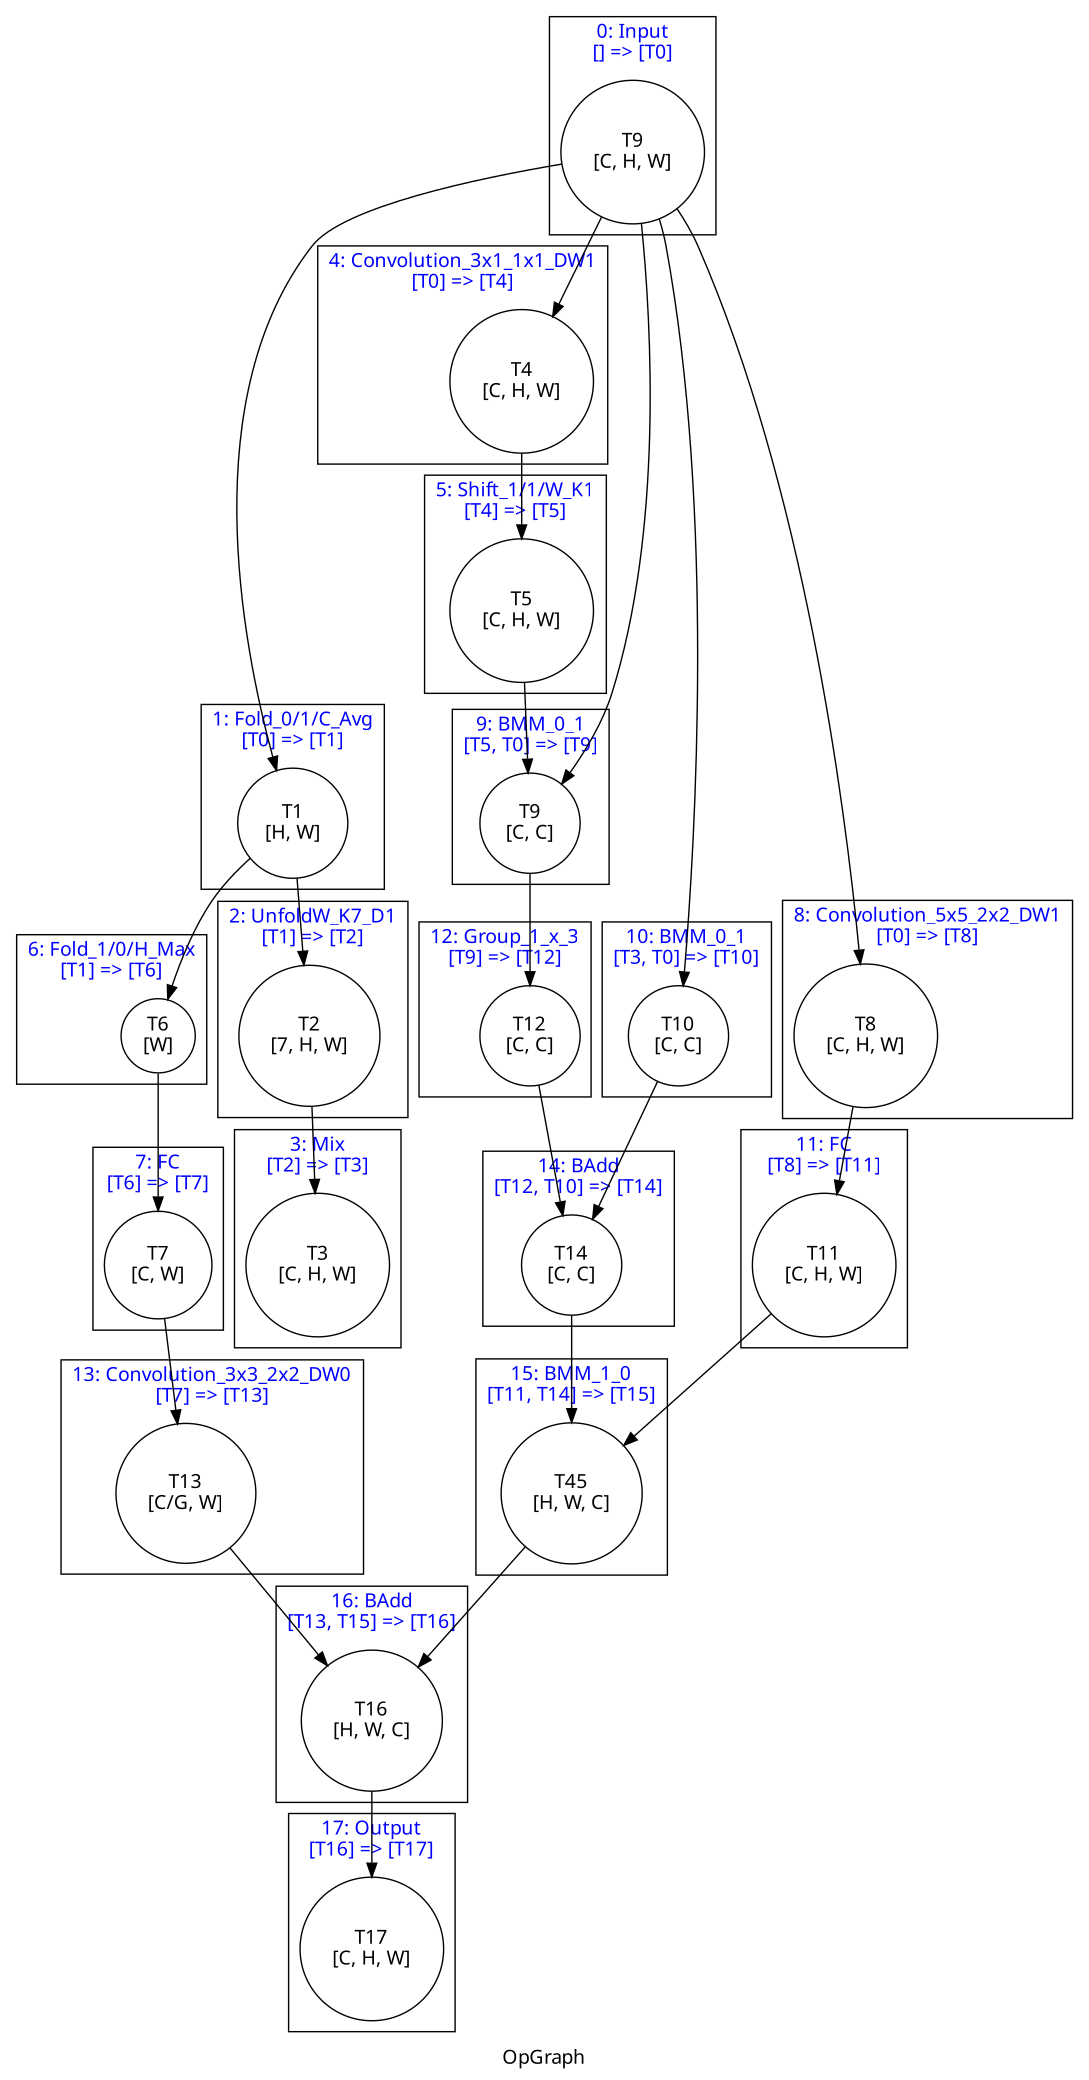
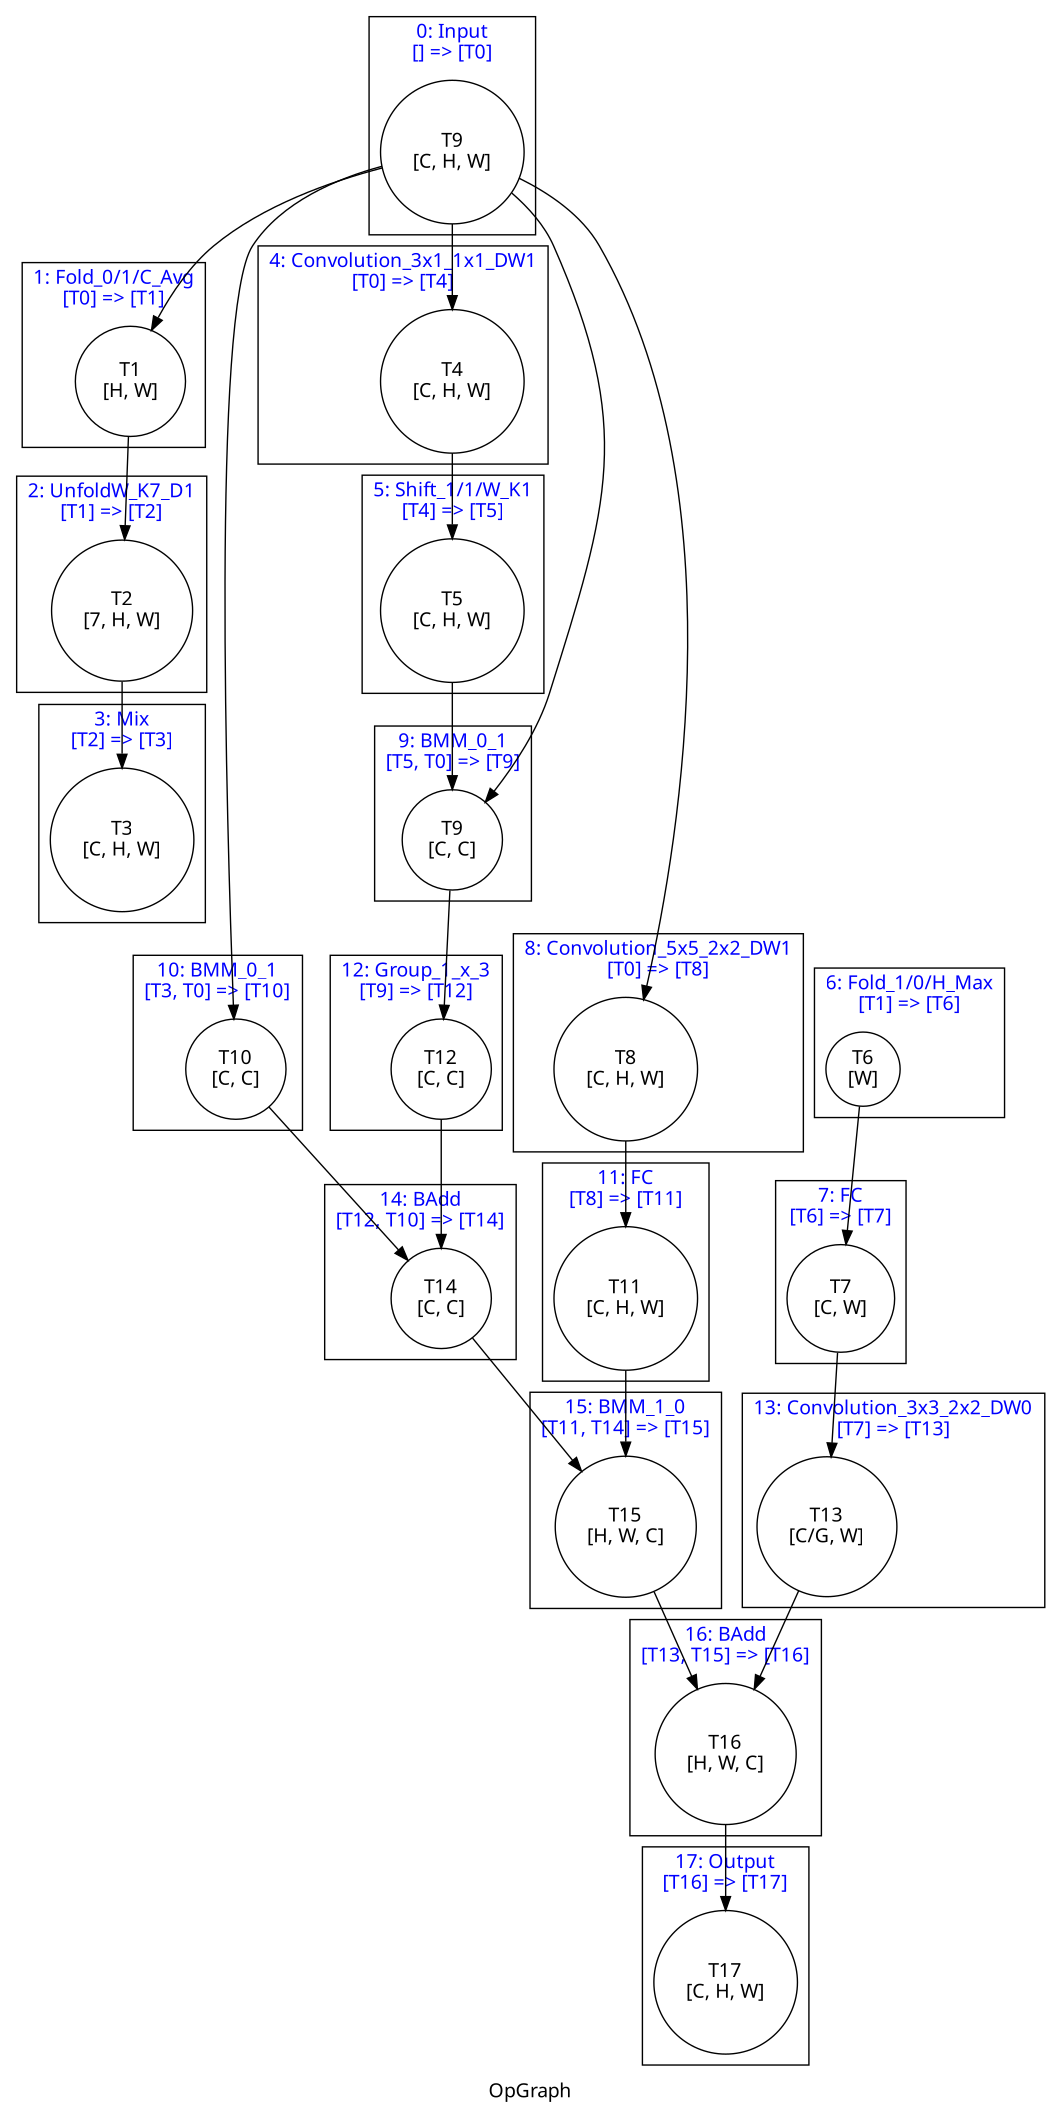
edge "T1 [H, W]" -> "T6 [W]": removed
node "T45 [H, W, C]": label "T45 [H, W, C]" -> "T15 [H, W, C]"
